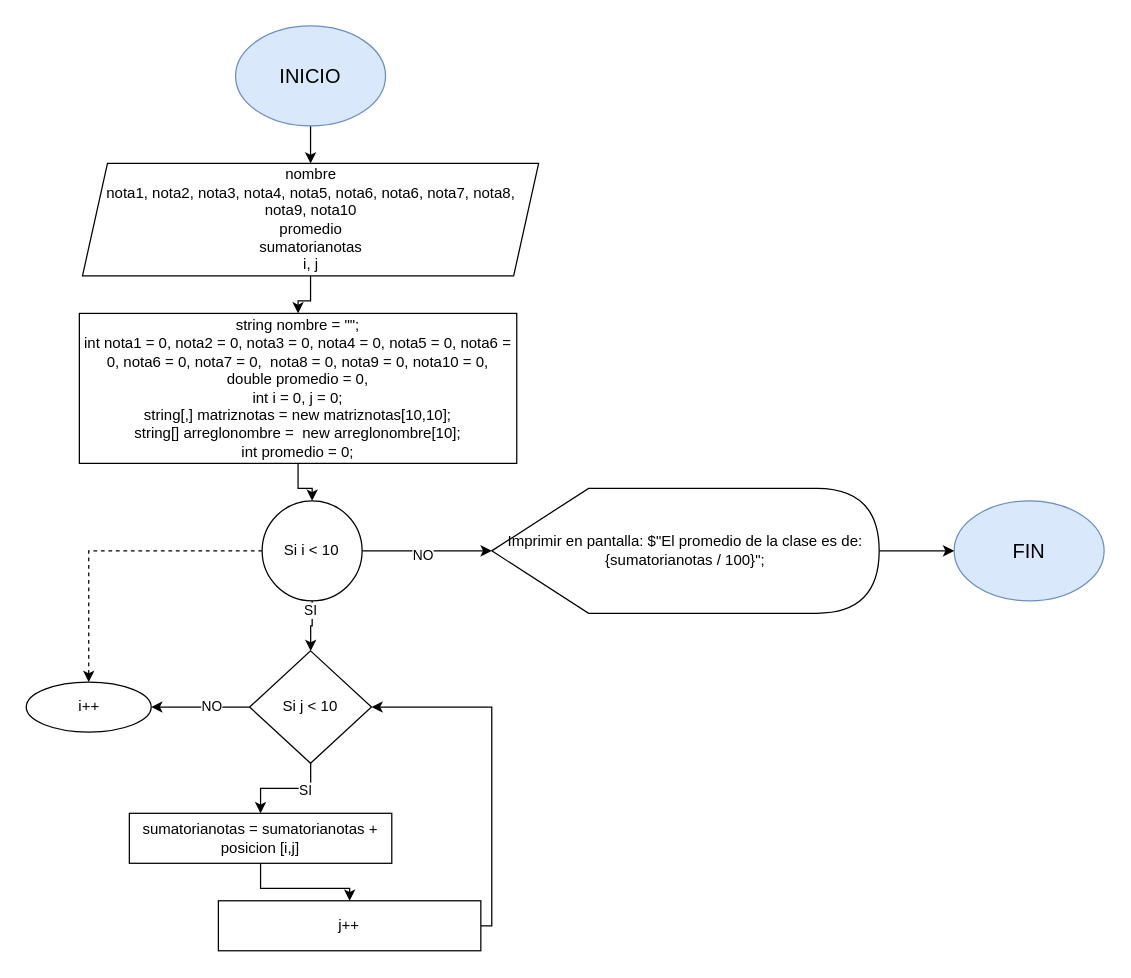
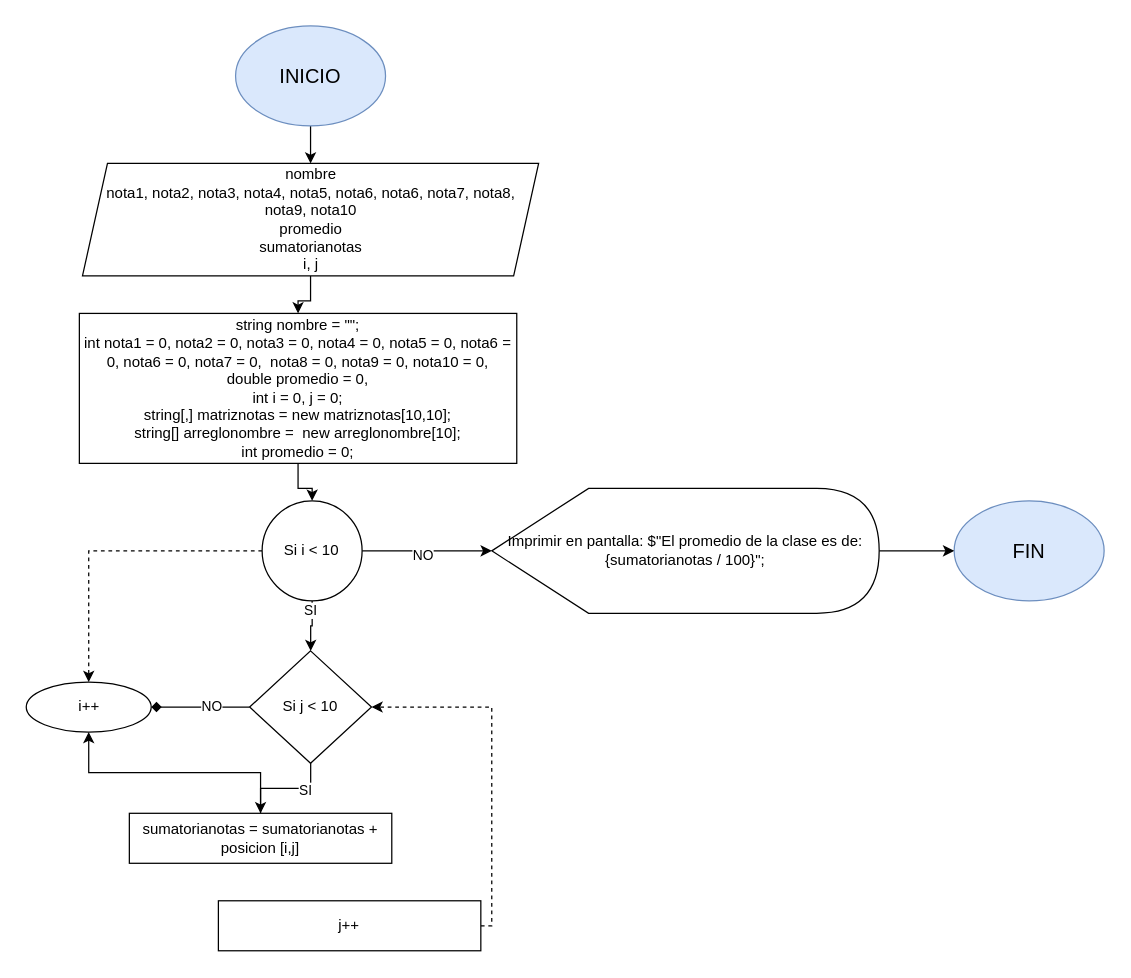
edge "Si j < 10" -> "i++": arrowhead classic -> diamond
edge "j++" -> "Si j < 10": style solid -> dashed
edge "sumatorianotas = sumatorianotas + posicion [i,j]" -> "j++": now "sumatorianotas = sumatorianotas + posicion [i,j]" -> "i++"
